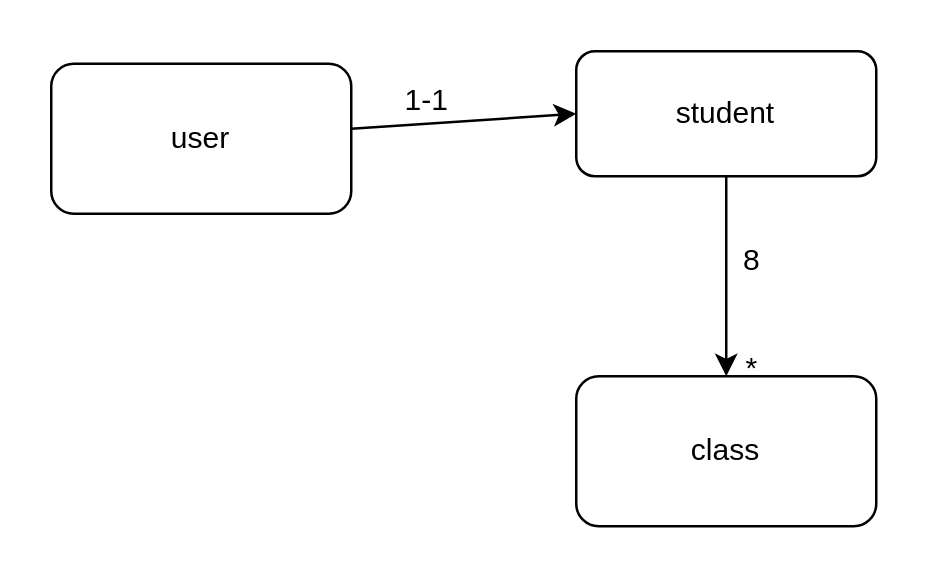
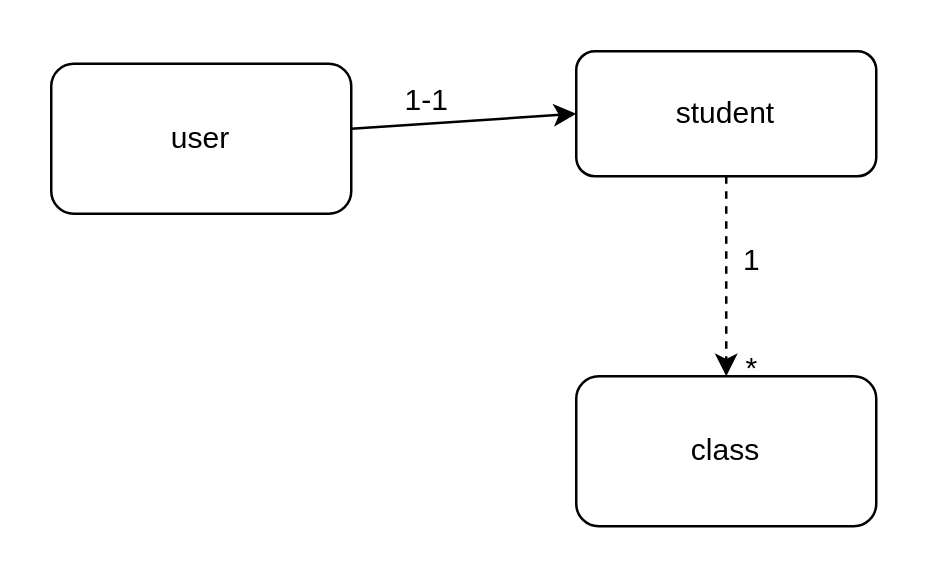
edge "student" -> "class": style solid -> dashed
node "8 *": label "8 *" -> "1 *"
